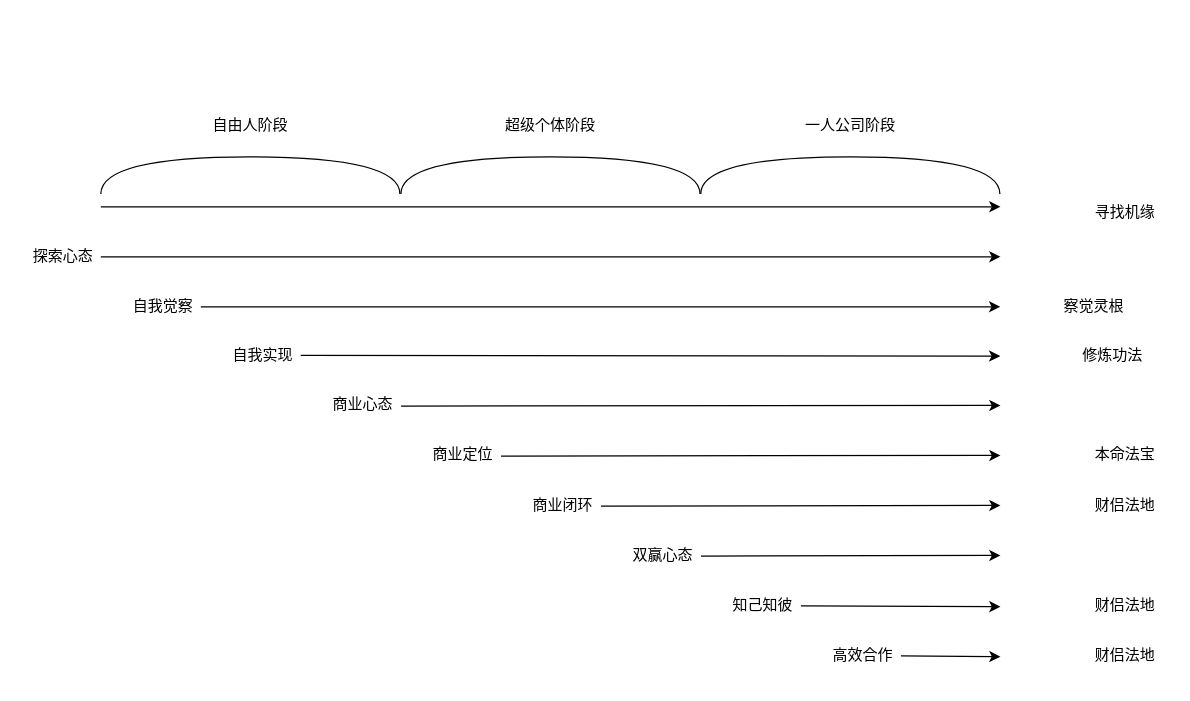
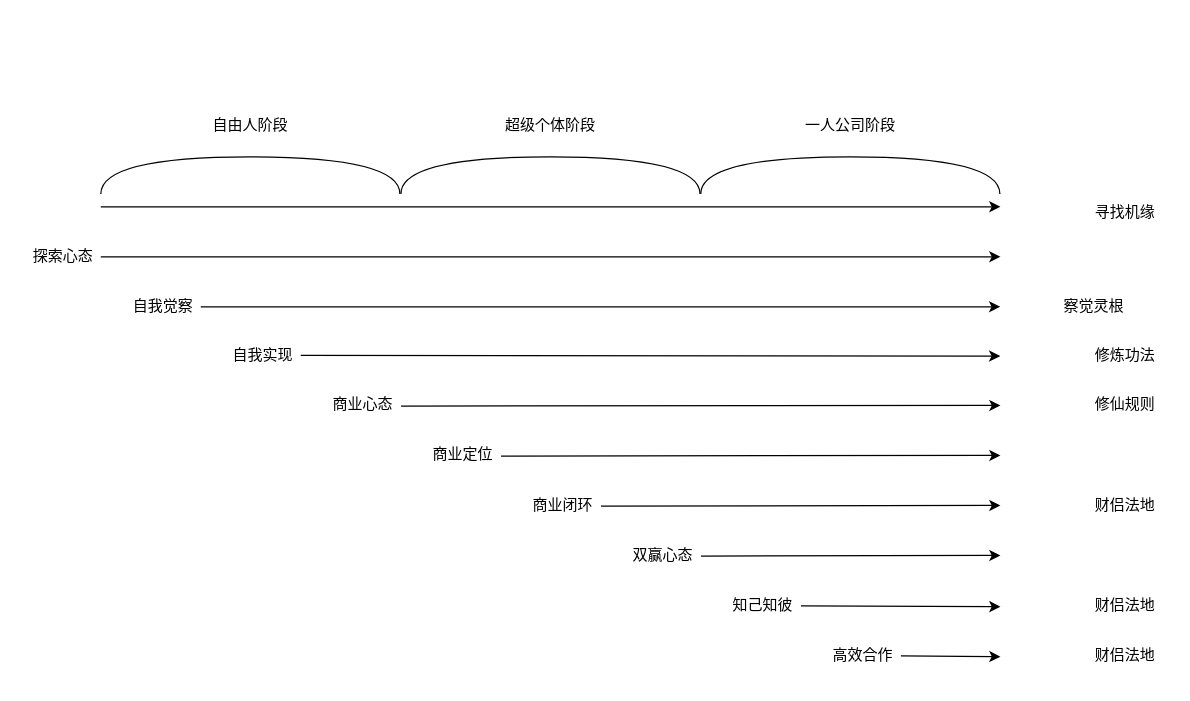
node "修炼功法": moved (1113, 356) -> (1126, 356)
node "修仙规则": added
node "本命法宝": removed
